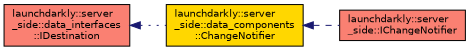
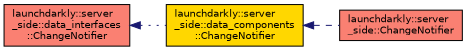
node "launchdarkly::server _side::data_interfaces ::IDestination": label "launchdarkly::server _side::data_interfaces ::IDestination" -> "launchdarkly::server _side::data_interfaces ::ChangeNotifier"
node "launchdarkly::server _side::IChangeNotifier": label "launchdarkly::server _side::IChangeNotifier" -> "launchdarkly::server _side::ChangeNotifier"
